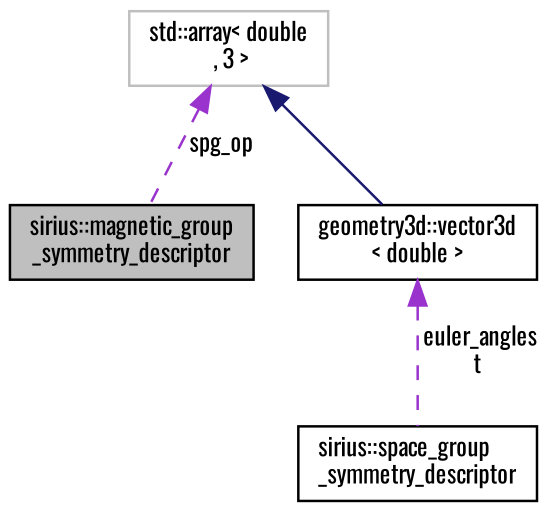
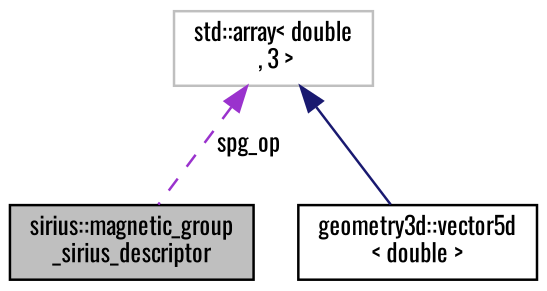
node "sirius::magnetic_group _symmetry_descriptor": label "sirius::magnetic_group _symmetry_descriptor" -> "sirius::magnetic_group _sirius_descriptor"
node "geometry3d::vector3d < double >": label "geometry3d::vector3d < double >" -> "geometry3d::vector5d < double >"
node "sirius::space_group _symmetry_descriptor": removed
